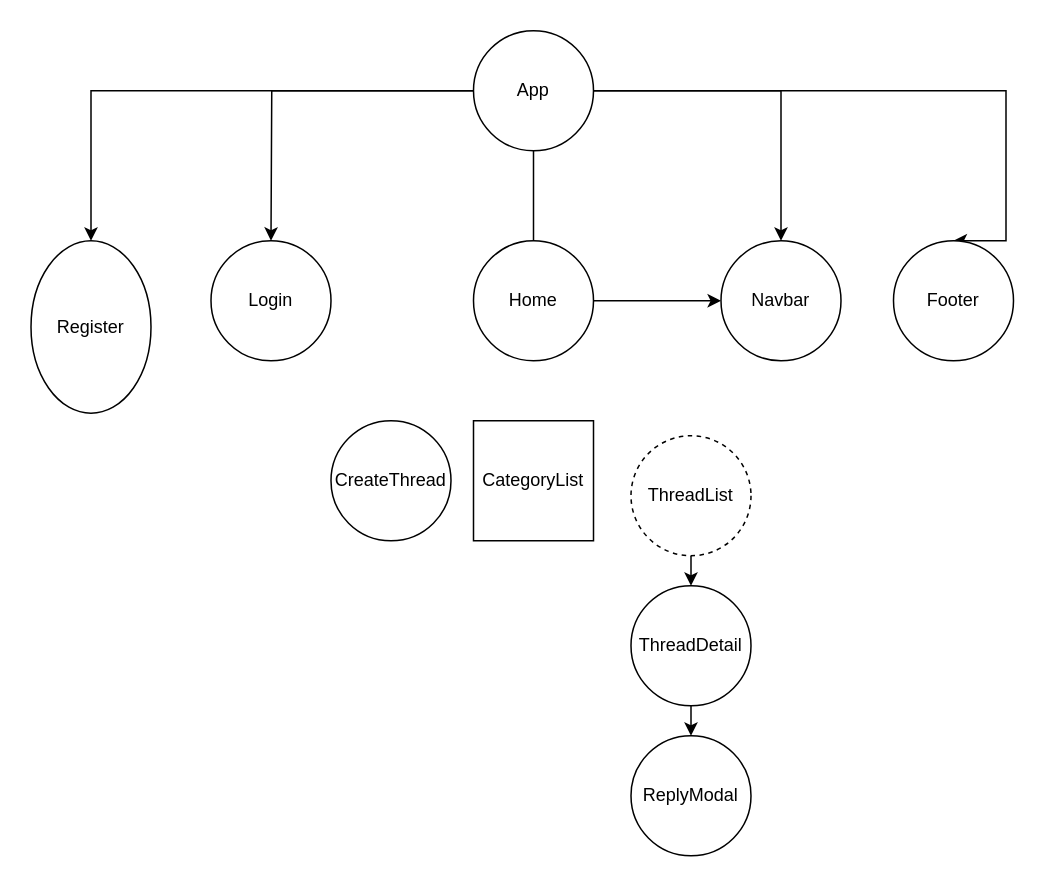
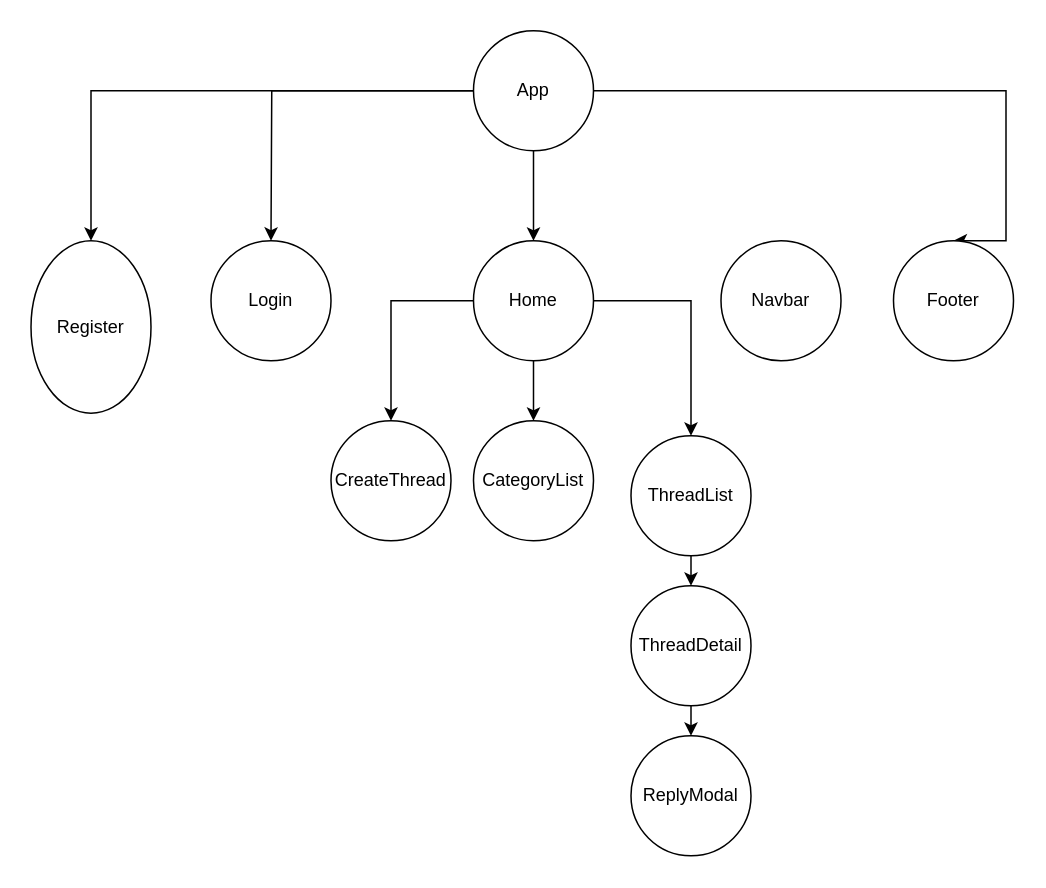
edge "App" -> "Navbar": removed
edge "App" -- "Home": arrowhead none -> classic
edge "Home" -> "Navbar": now "Home" -> "ThreadList"
edge "Home" -> "CreateThread": added
edge "Home" -> "CategoryList": added
node "CategoryList": shape rectangle -> ellipse
node "ThreadList": style dashed -> solid
